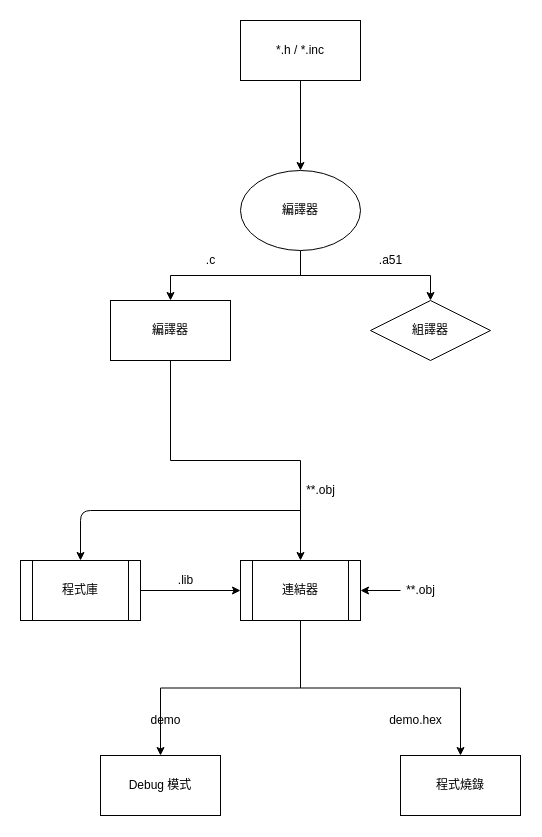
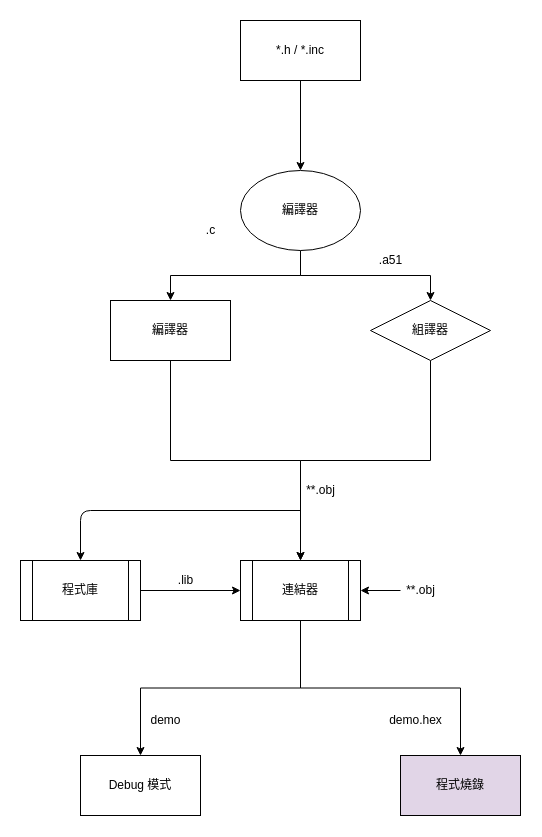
node ".c": moved (211, 261) -> (211, 231)
edge "組譯器" -> "連結器": added
node "Debug 模式": moved (161, 786) -> (141, 786)
node "程式燒錄": fillcolor #ffffff -> #e1d5e7
